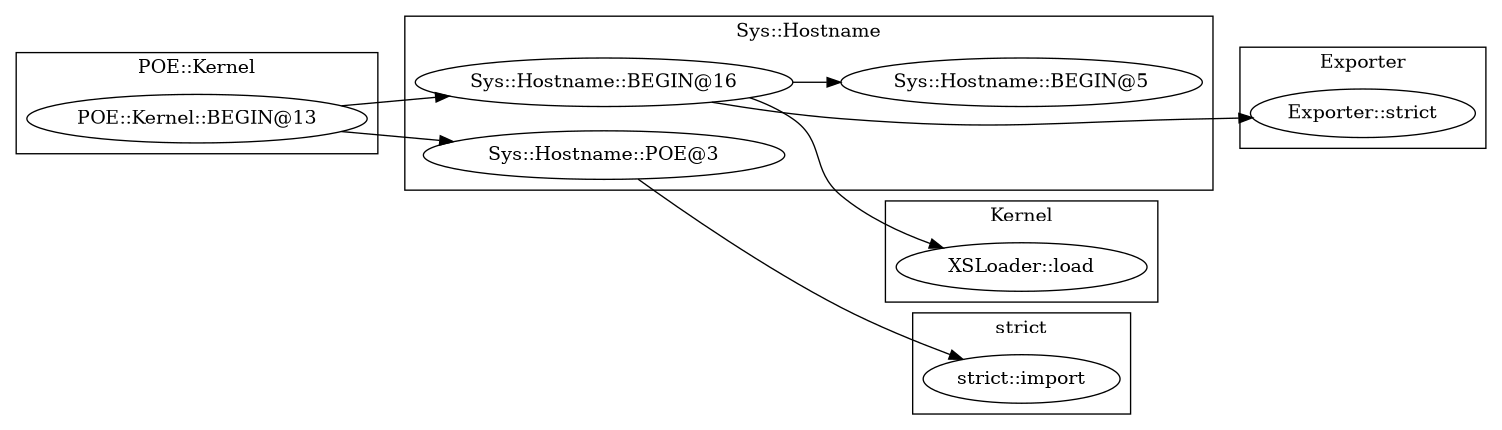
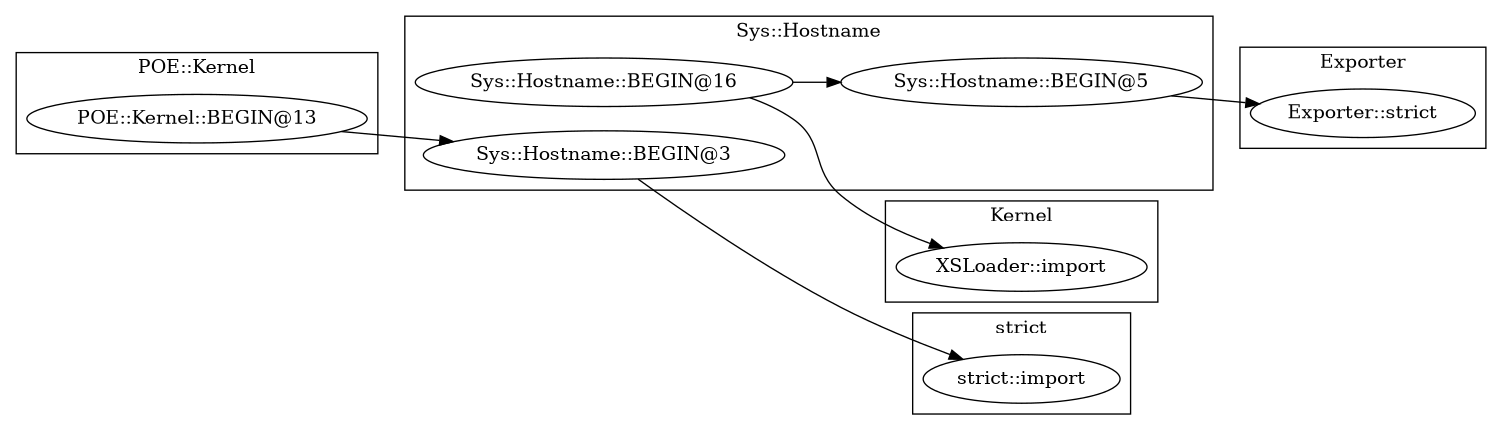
edge "POE::Kernel::BEGIN@13" -> "Sys::Hostname::BEGIN@16": removed
edge "Sys::Hostname::BEGIN@16" -> "Exporter::strict": now "Sys::Hostname::BEGIN@5" -> "Exporter::strict"
node "Sys::Hostname::POE@3": label "Sys::Hostname::POE@3" -> "Sys::Hostname::BEGIN@3"
node "XSLoader::load": label "XSLoader::load" -> "XSLoader::import"
